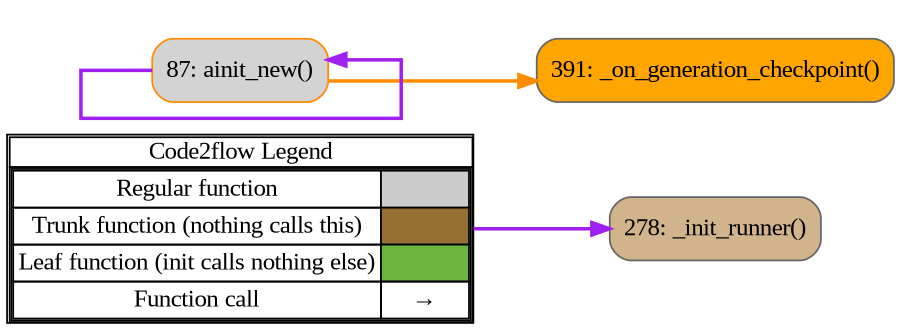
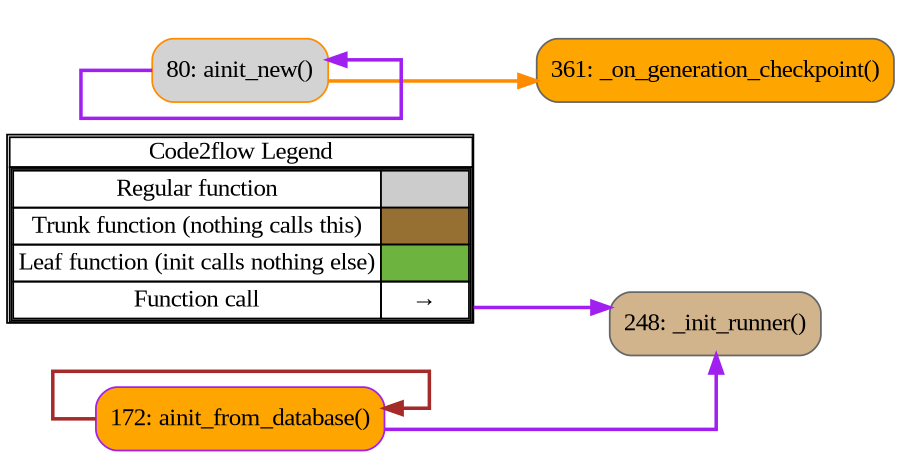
node "87: ainit_new()": label "87: ainit_new()" -> "80: ainit_new()"
node "391: _on_generation_checkpoint()": label "391: _on_generation_checkpoint()" -> "361: _on_generation_checkpoint()"
node "278: _init_runner()": label "278: _init_runner()" -> "248: _init_runner()"
node "172: ainit_from_database()": added
